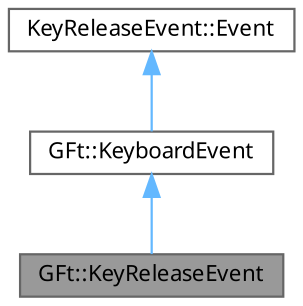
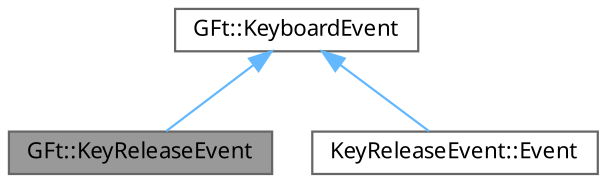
edge "GFt::KeyboardEvent" -> "KeyReleaseEvent::Event": reversed
